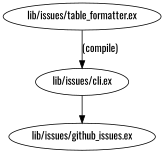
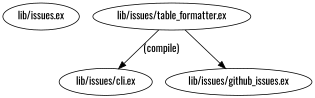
node "lib/issues.ex": added
edge "lib/issues/cli.ex" -> "lib/issues/github_issues.ex": now "lib/issues/table_formatter.ex" -> "lib/issues/github_issues.ex"
